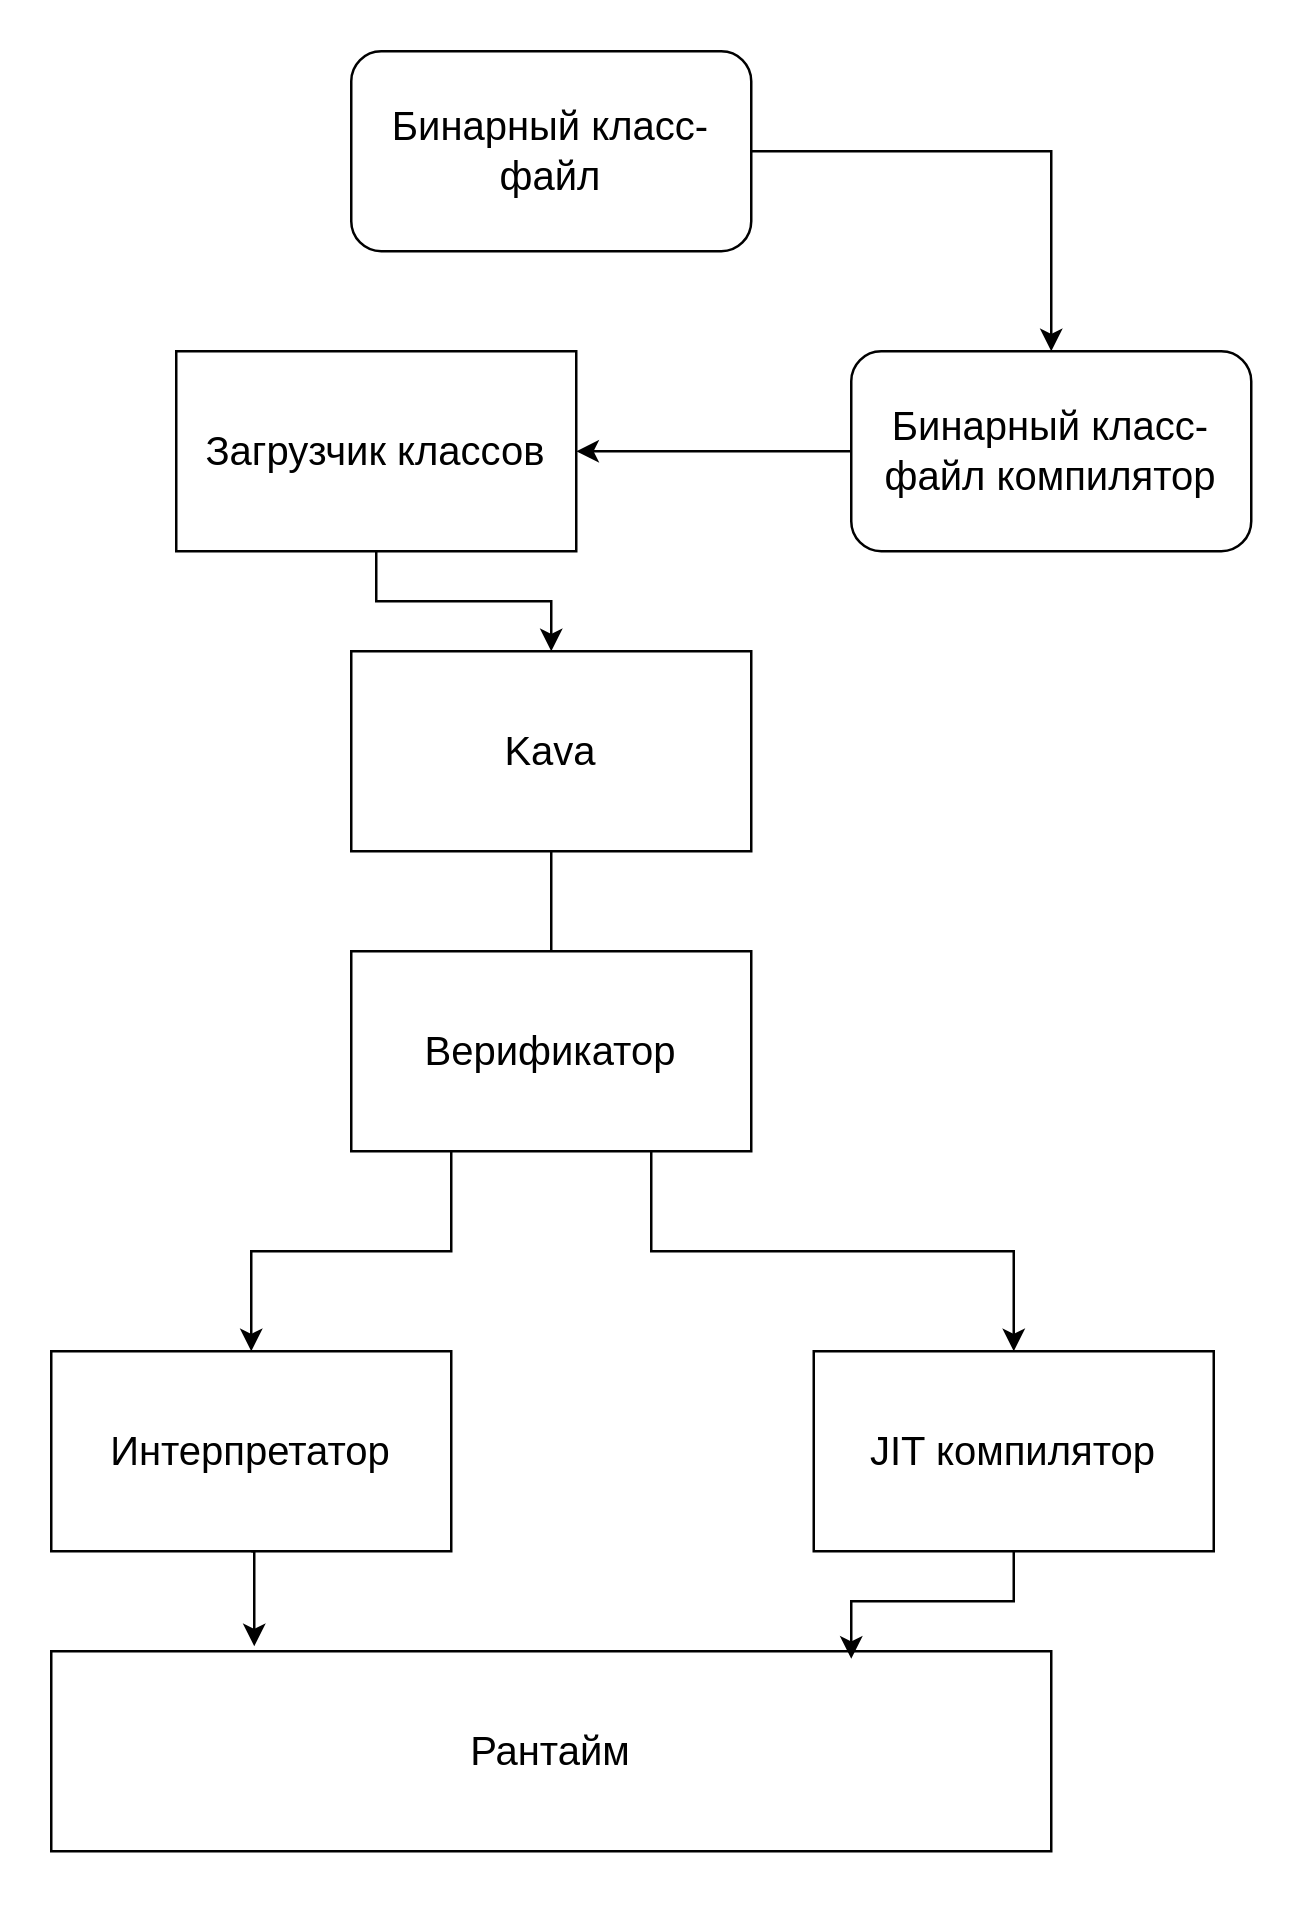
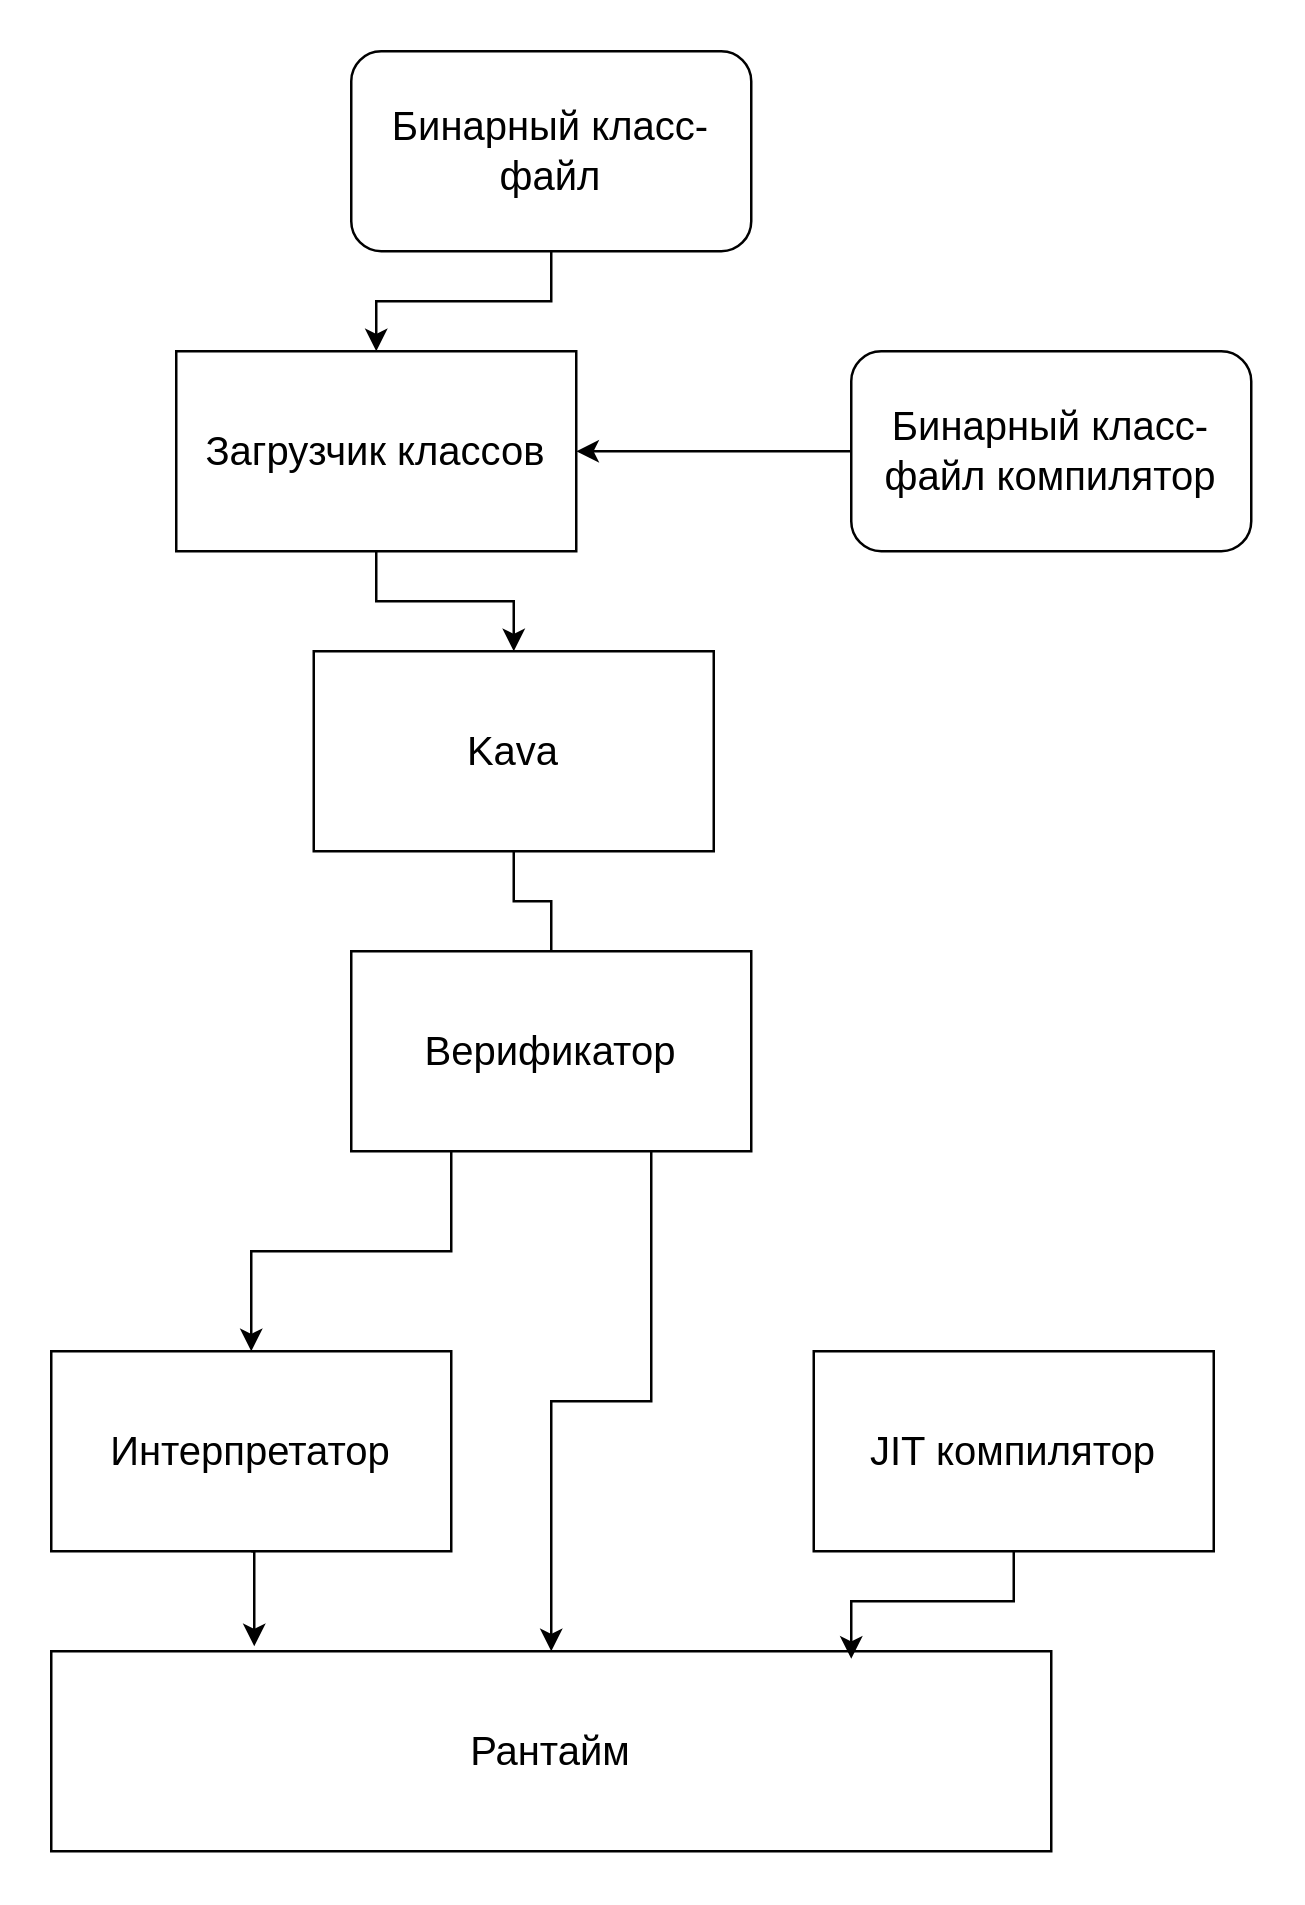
edge "Бинарный класс-файл" -> "Бинарный класс-файл компилятор": now "Бинарный класс-файл" -> "Загрузчик классов"
node "Kava": moved (551, 751) -> (514, 751)
edge "Верификатор" -> "JIT компилятор": now "Верификатор" -> "Рантайм"
